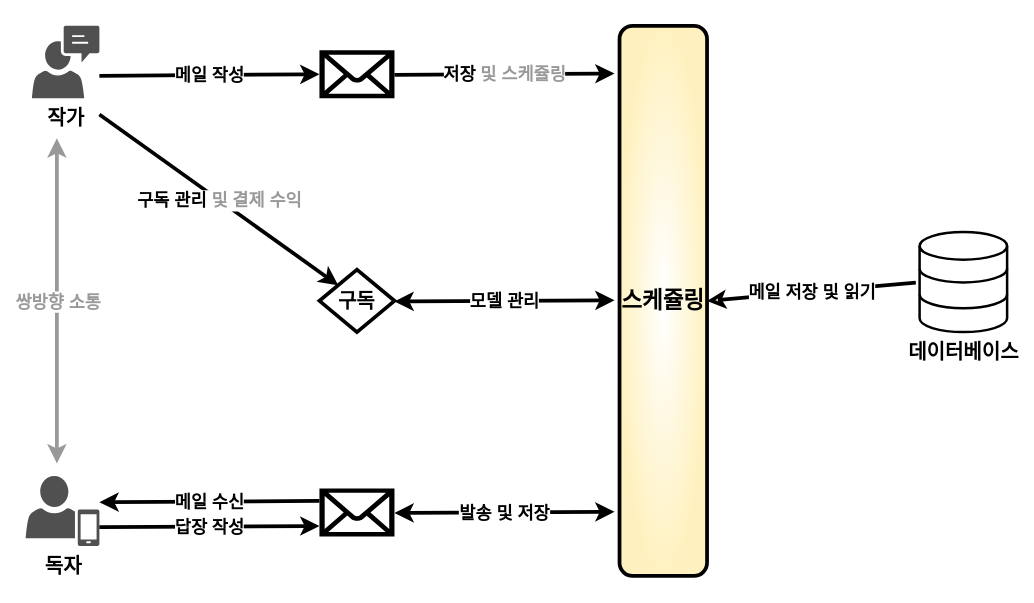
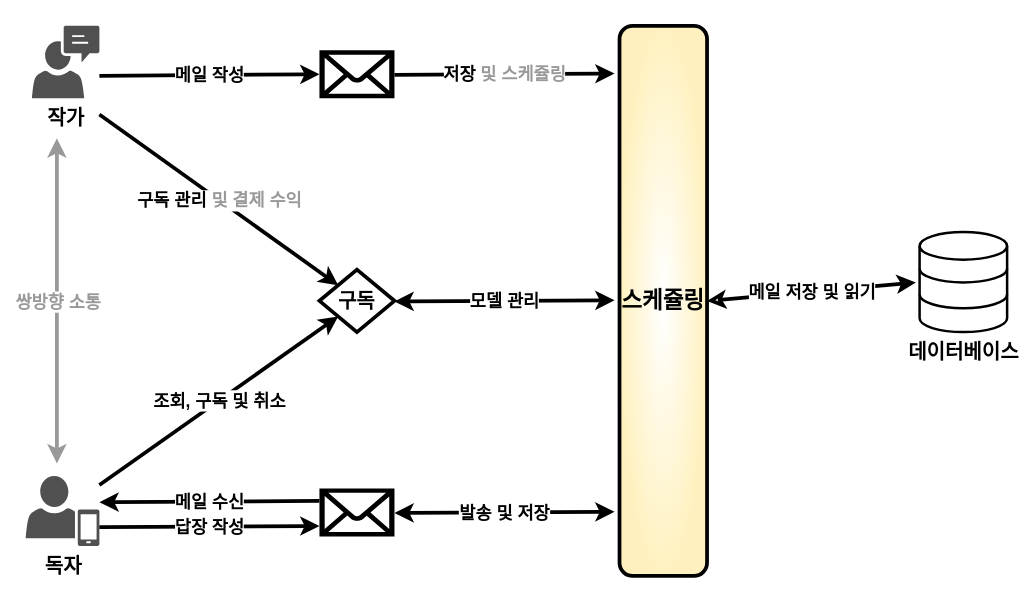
edge "데이터베이스" -> "스케쥴링": arrowhead none -> classic
edge "독자" -> "구독": added, label "조회, 구독 및 취소"
